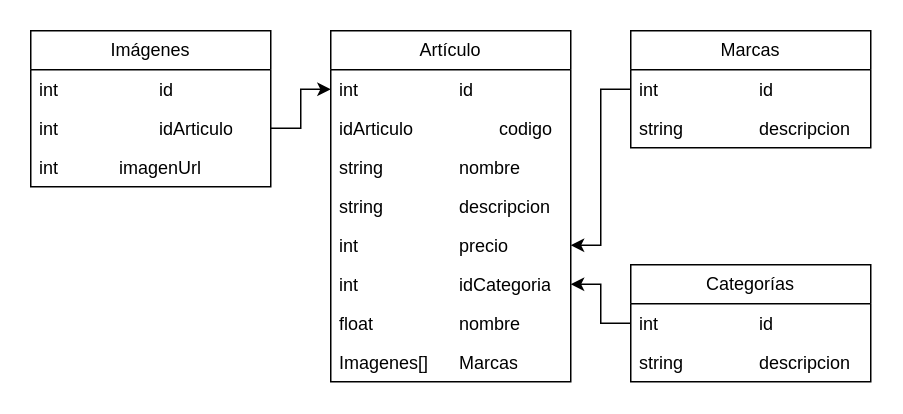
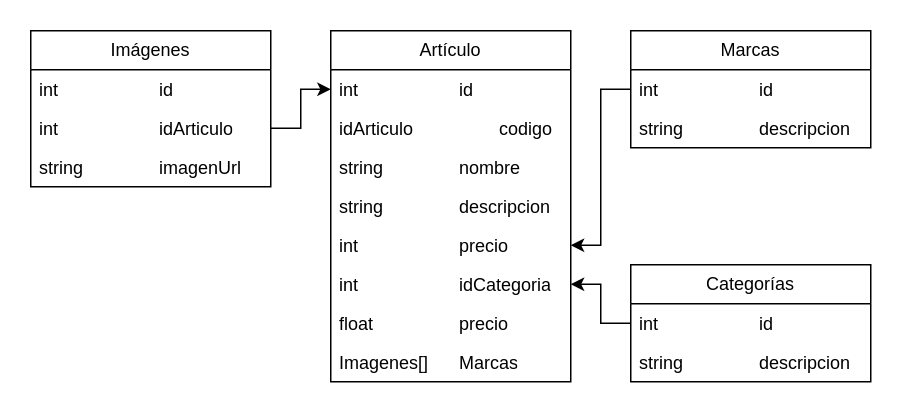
node "int imagenUrl": label "int imagenUrl" -> "string imagenUrl"
node "float nombre": label "float nombre" -> "float precio"
